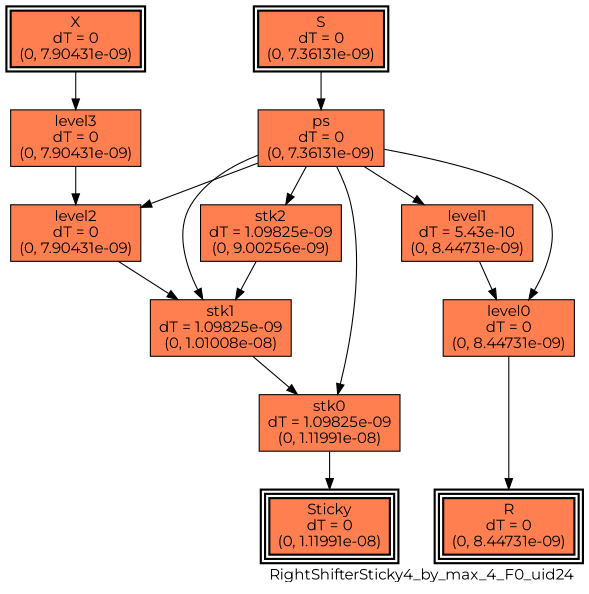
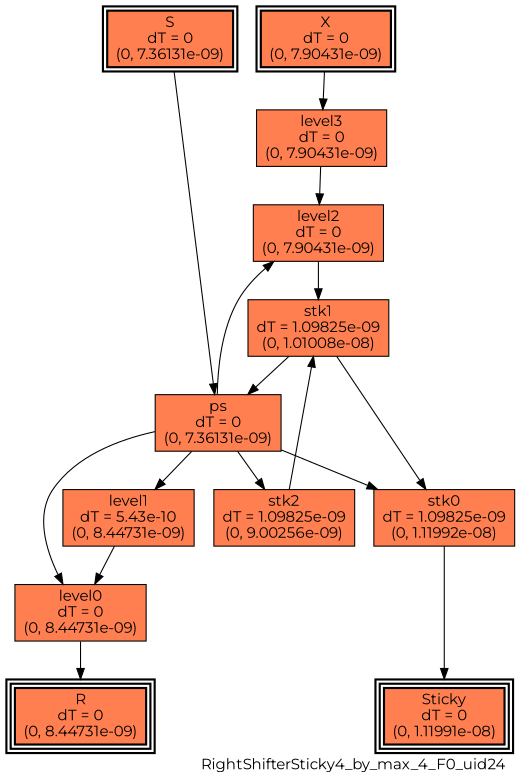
edge "ps dT = 0 (0, 7.36131e-09)" -> "stk1 dT = 1.09825e-09 (0, 1.01008e-08)": reversed
node "stk0 dT = 1.09825e-09 (0, 1.11991e-08)": label "stk0 dT = 1.09825e-09 (0, 1.11991e-08)" -> "stk0 dT = 1.09825e-09 (0, 1.11992e-08)"
